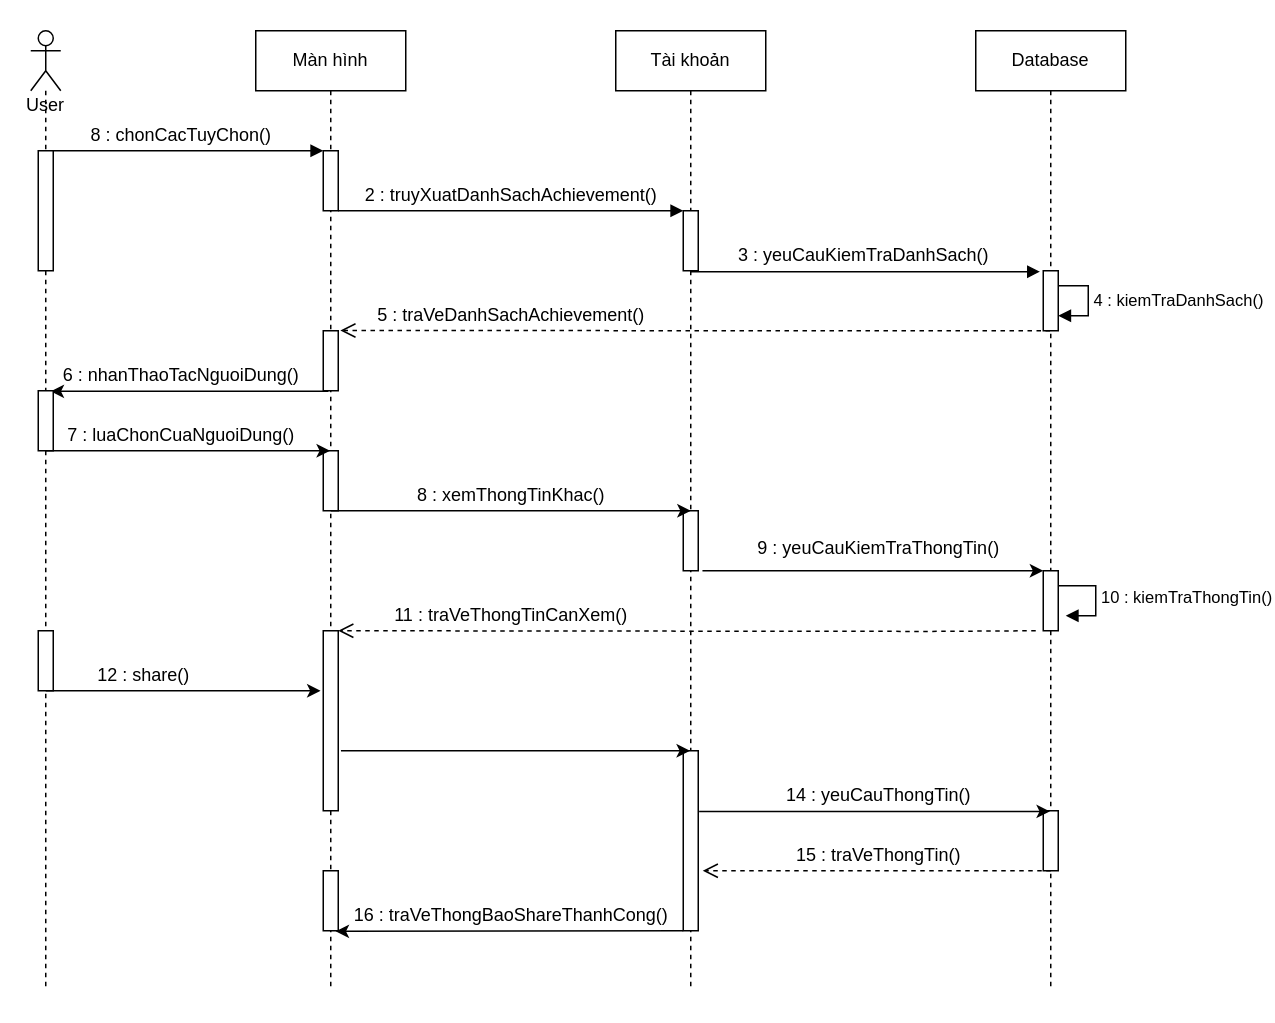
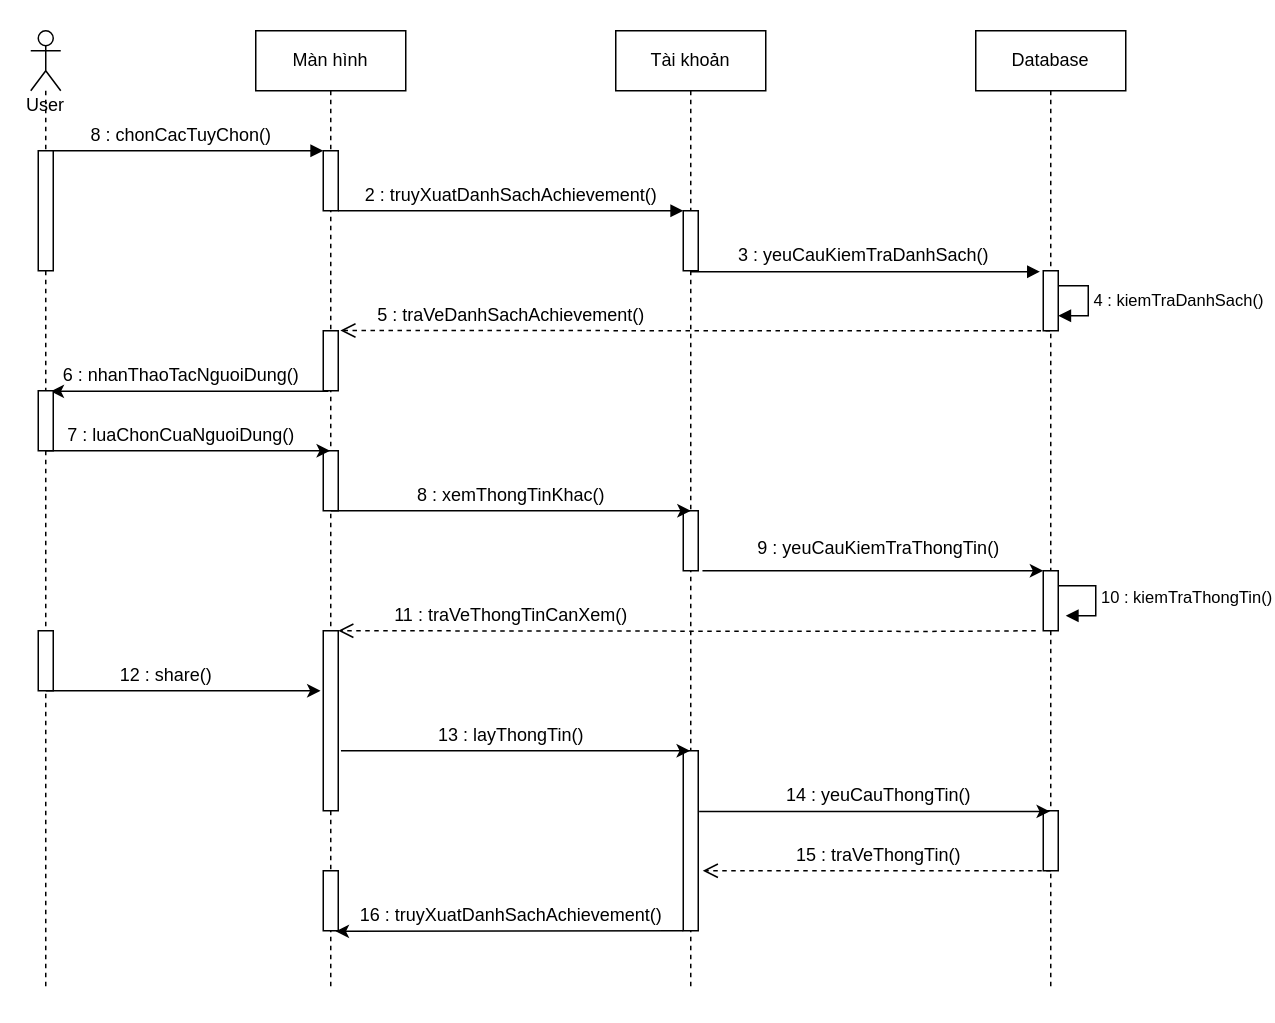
node "12 : share()": moved (143, 676) -> (166, 676)
node "13 : layThongTin()": added
node "16 : traVeThongBaoShareThanhCong()": label "16 : traVeThongBaoShareThanhCong()" -> "16 : truyXuatDanhSachAchievement()"
